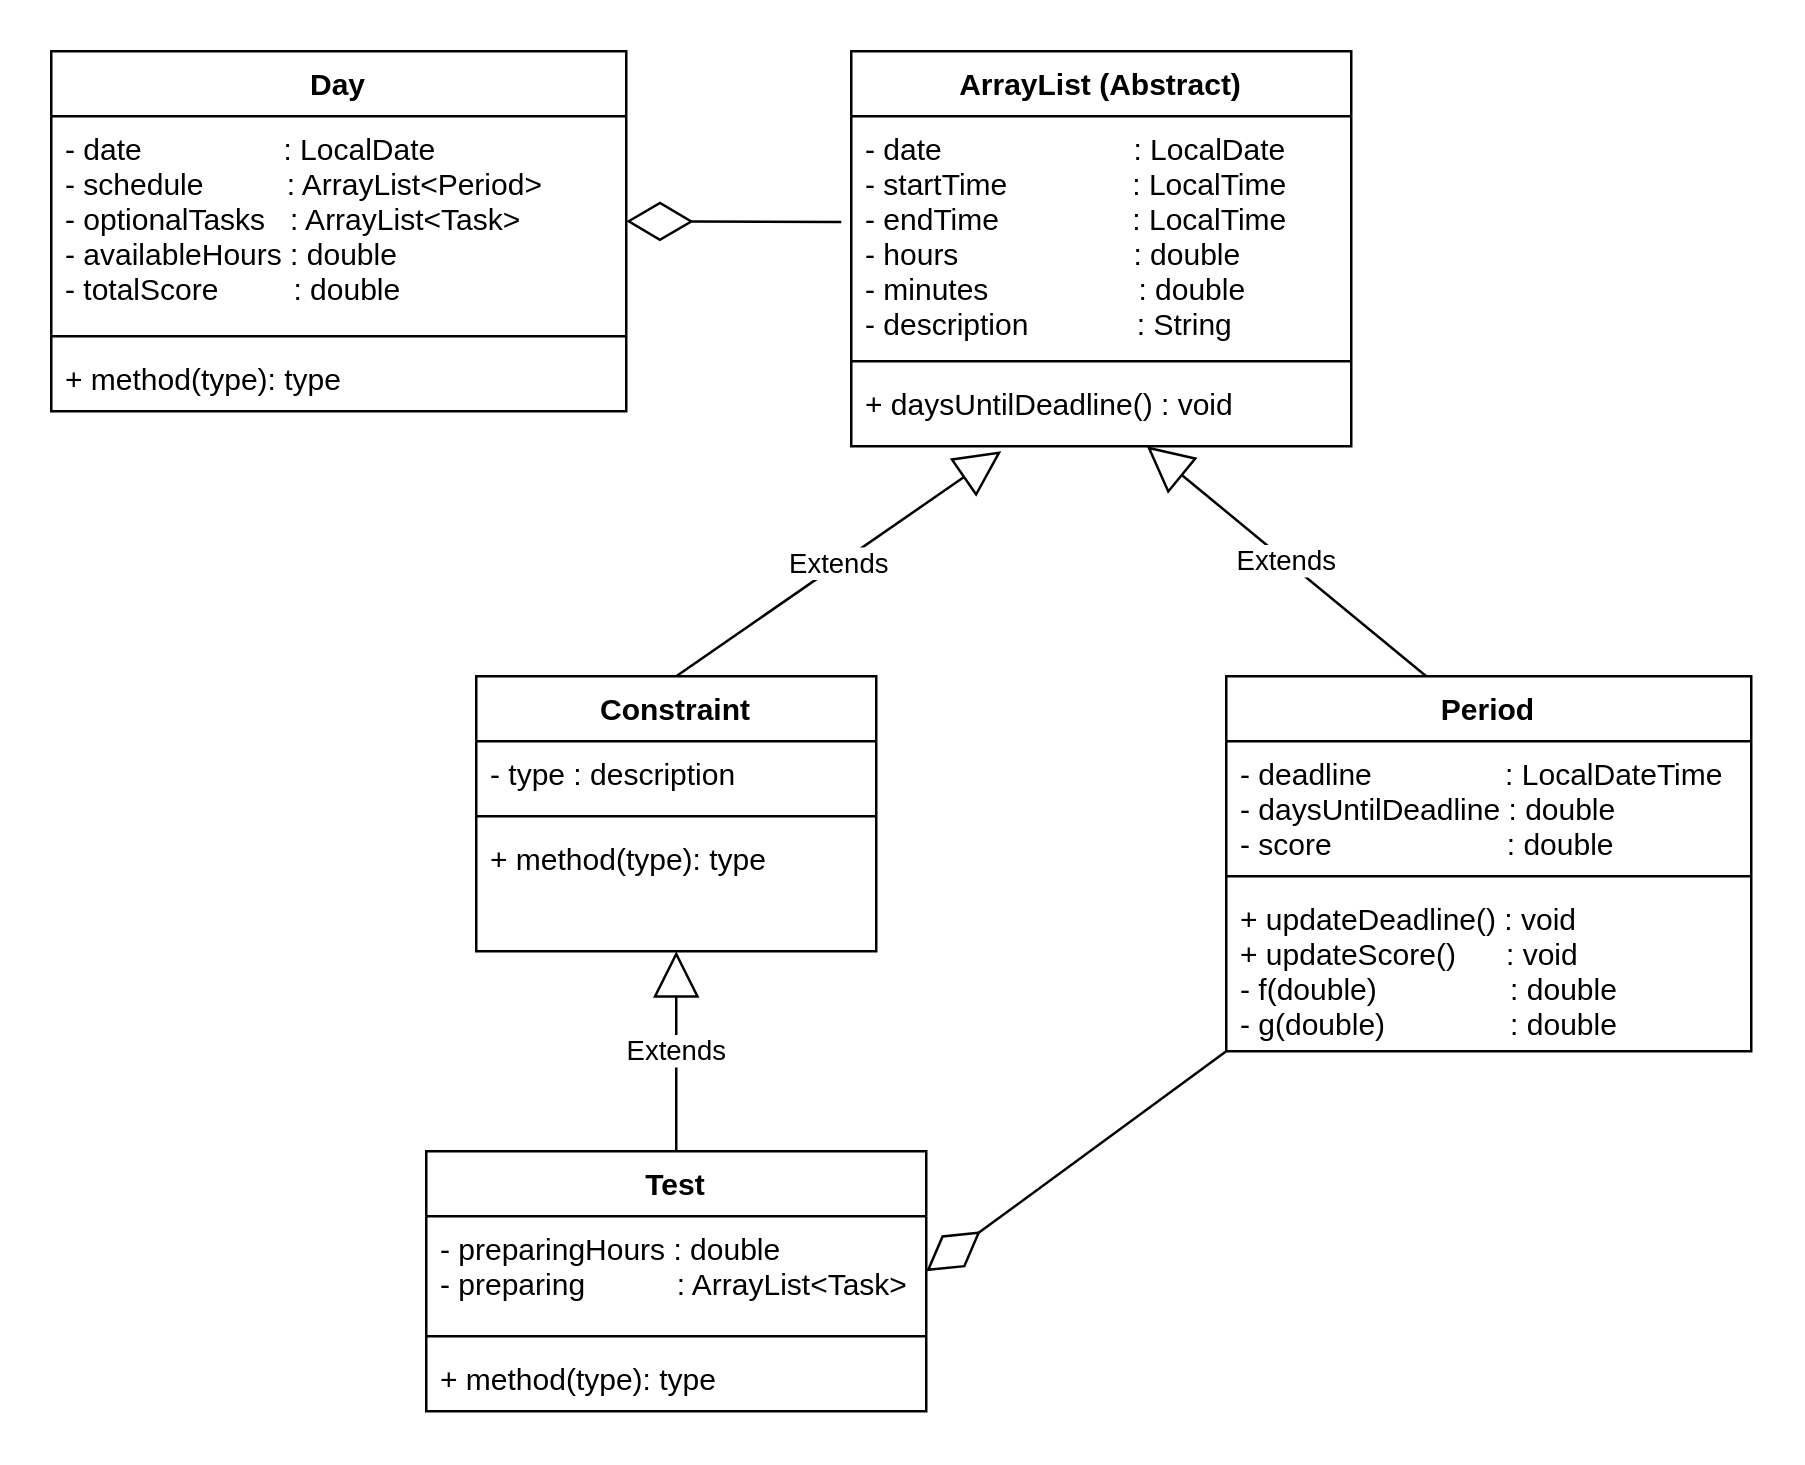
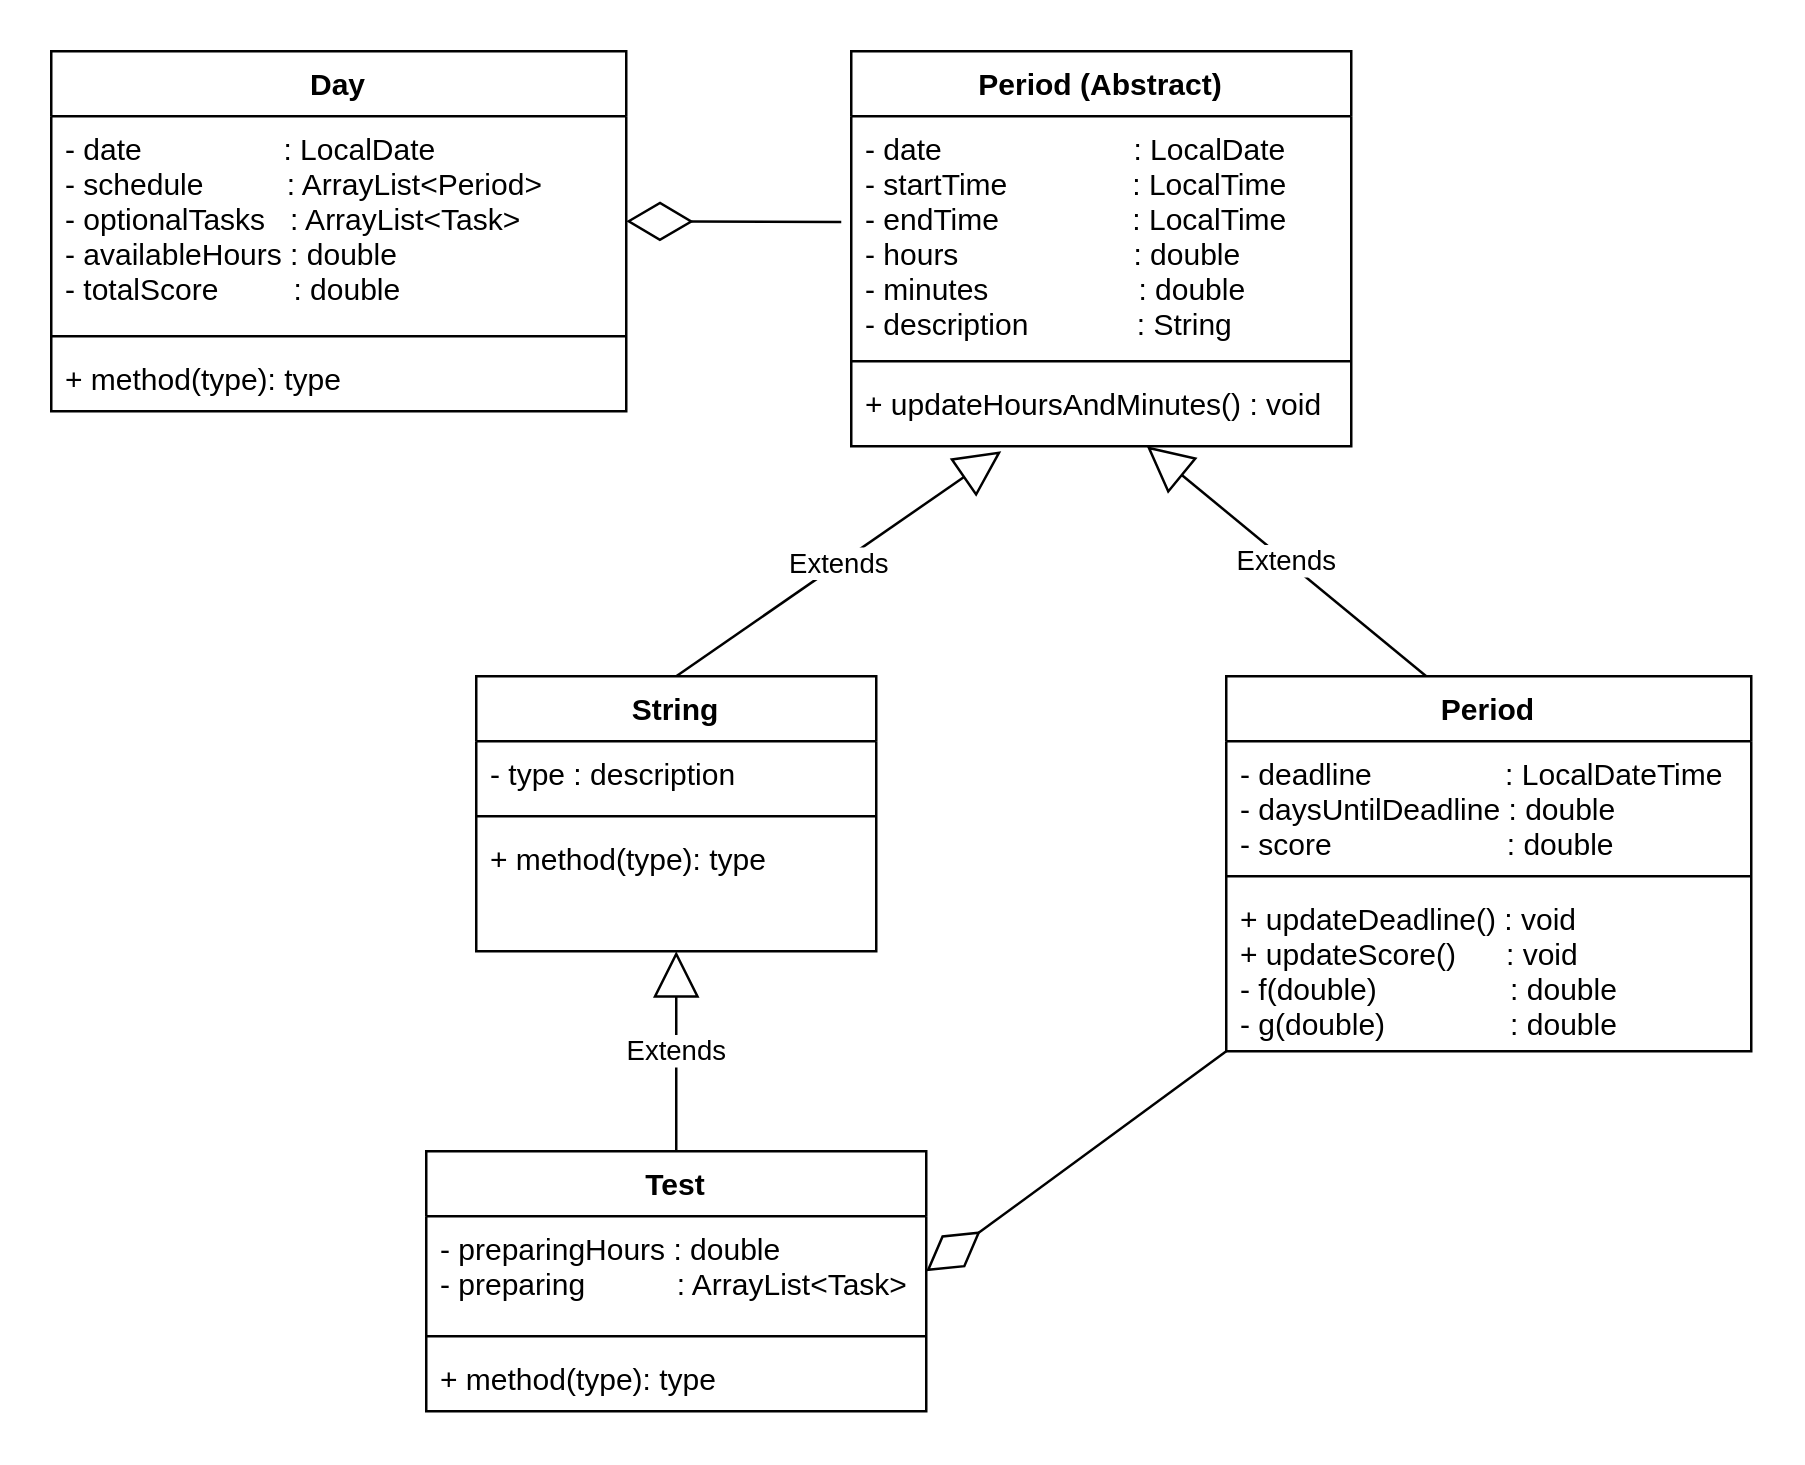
node "ArrayList (Abstract)": label "ArrayList (Abstract)" -> "Period (Abstract)"
node "+ daysUntilDeadline() : void": label "+ daysUntilDeadline() : void" -> "+ updateHoursAndMinutes() : void"
node "Constraint": label "Constraint" -> "String"
